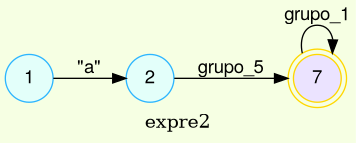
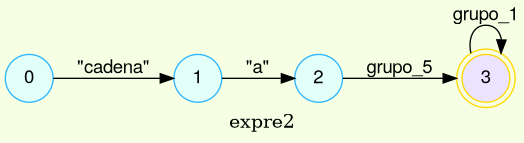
node "0": added
node "7": label "7" -> "3"
